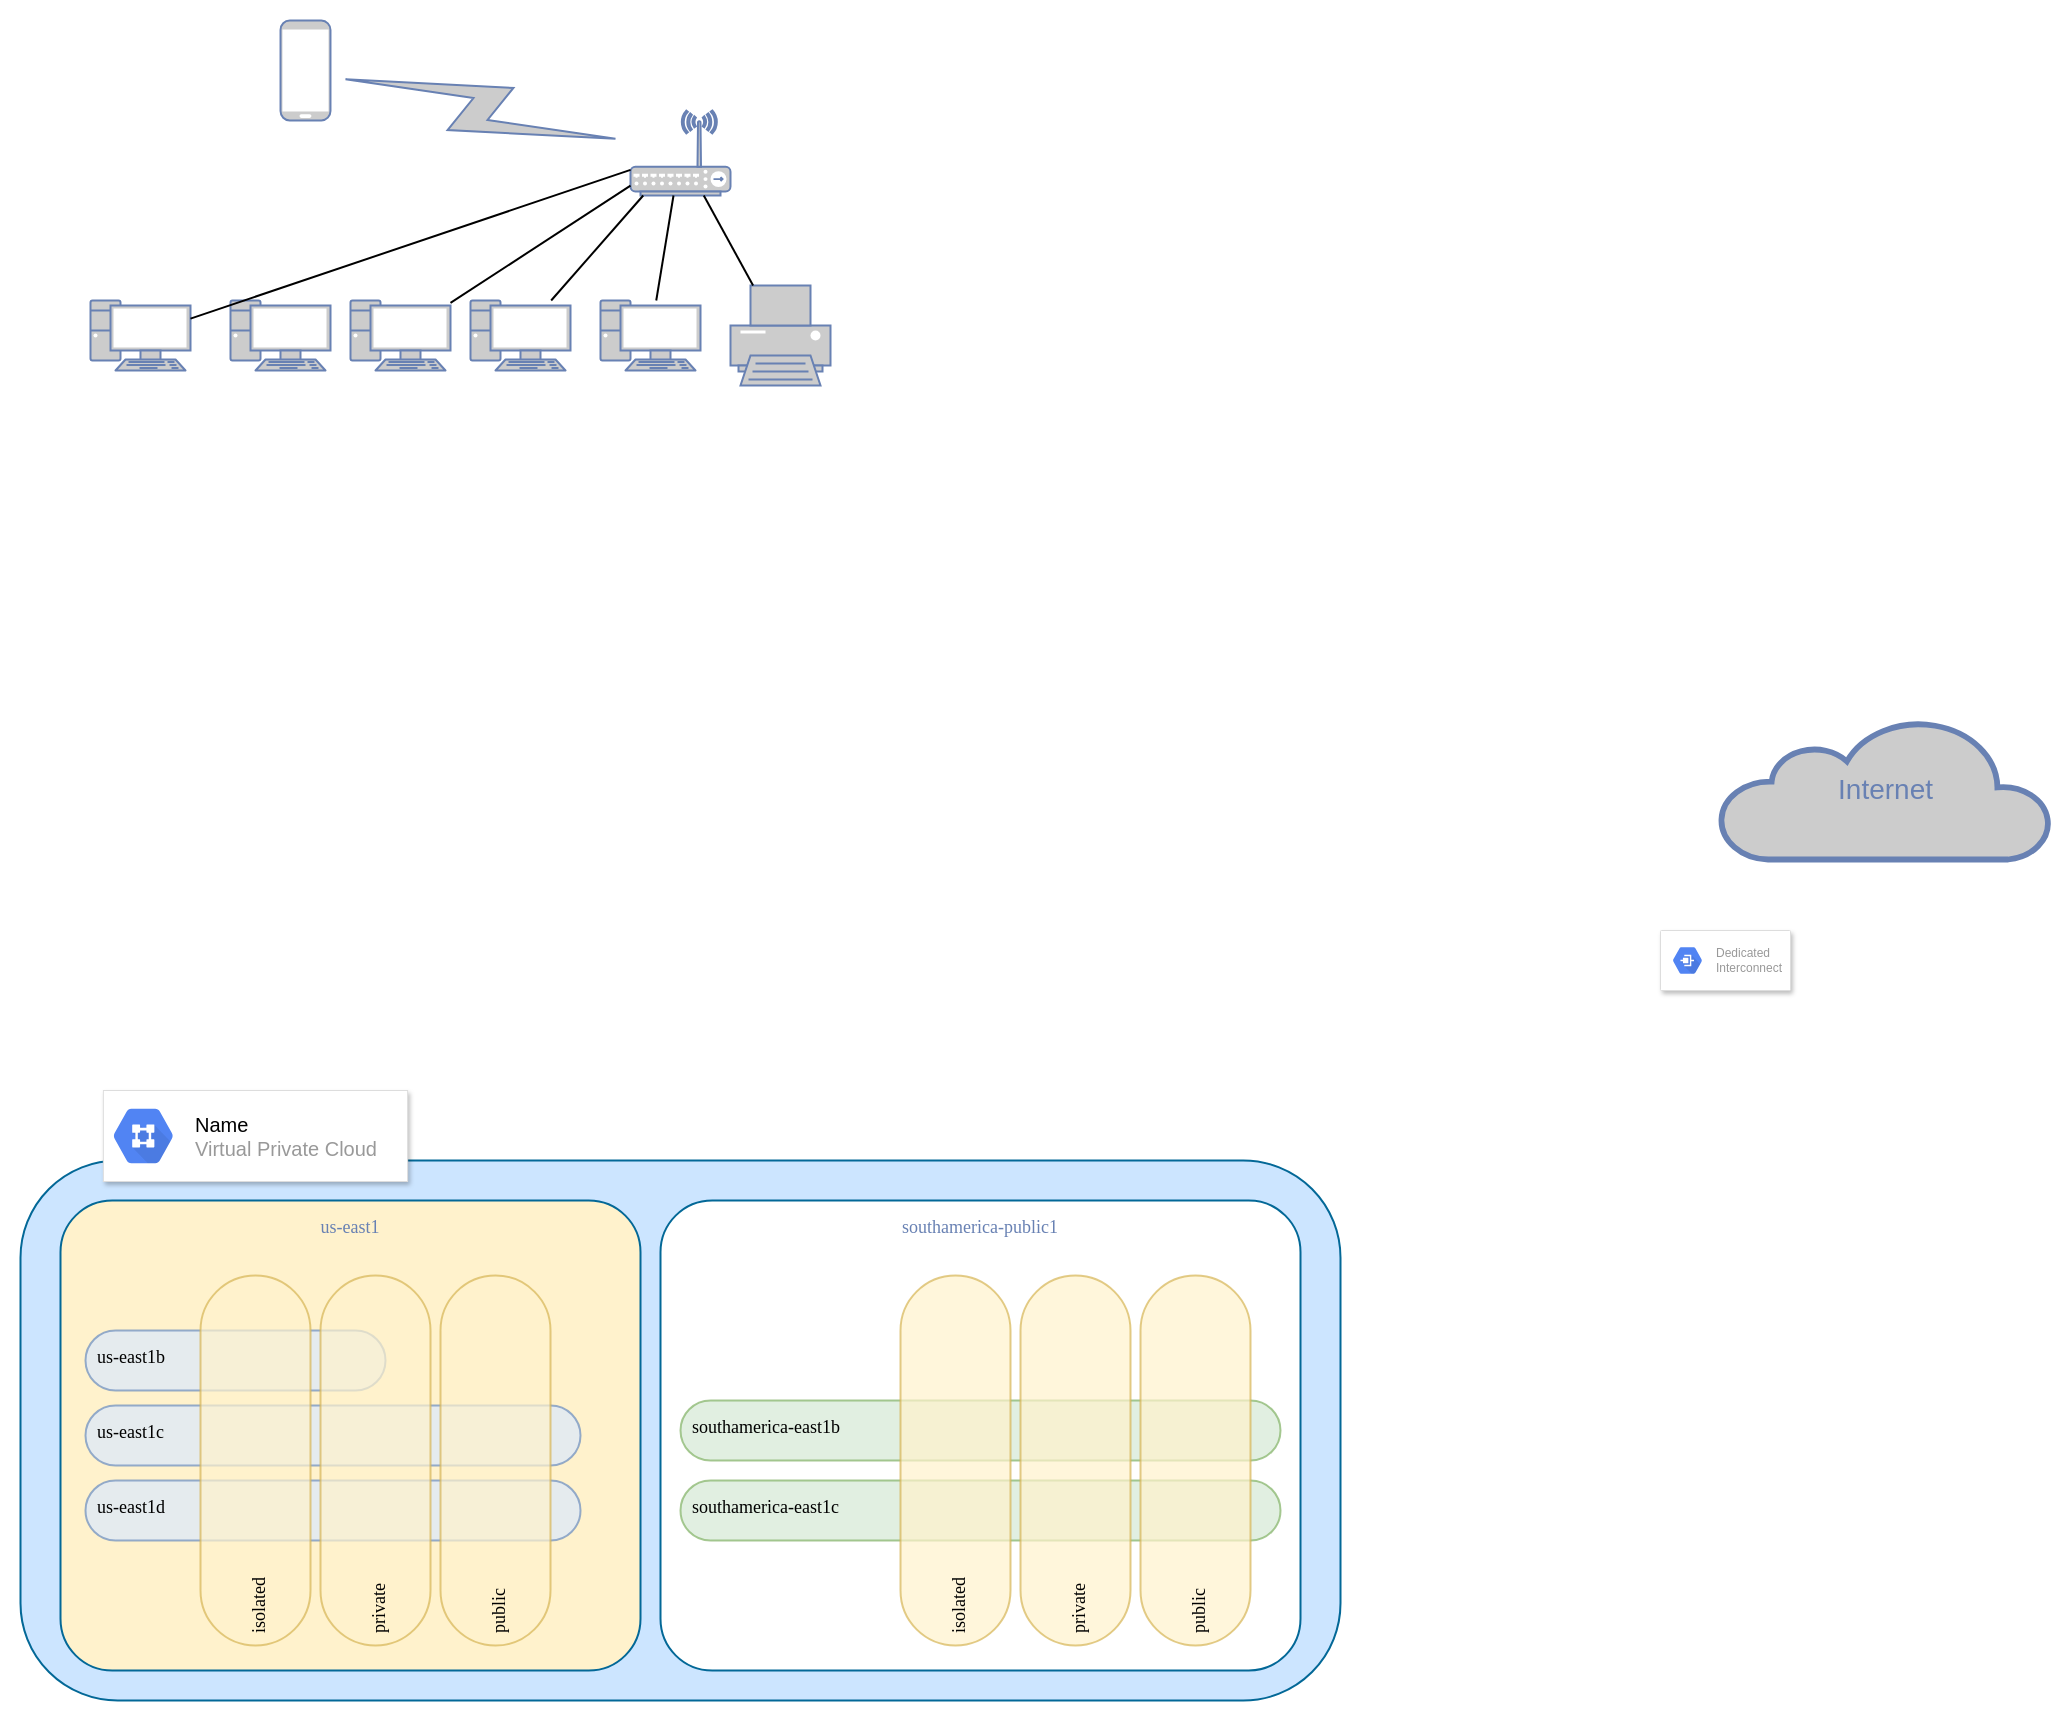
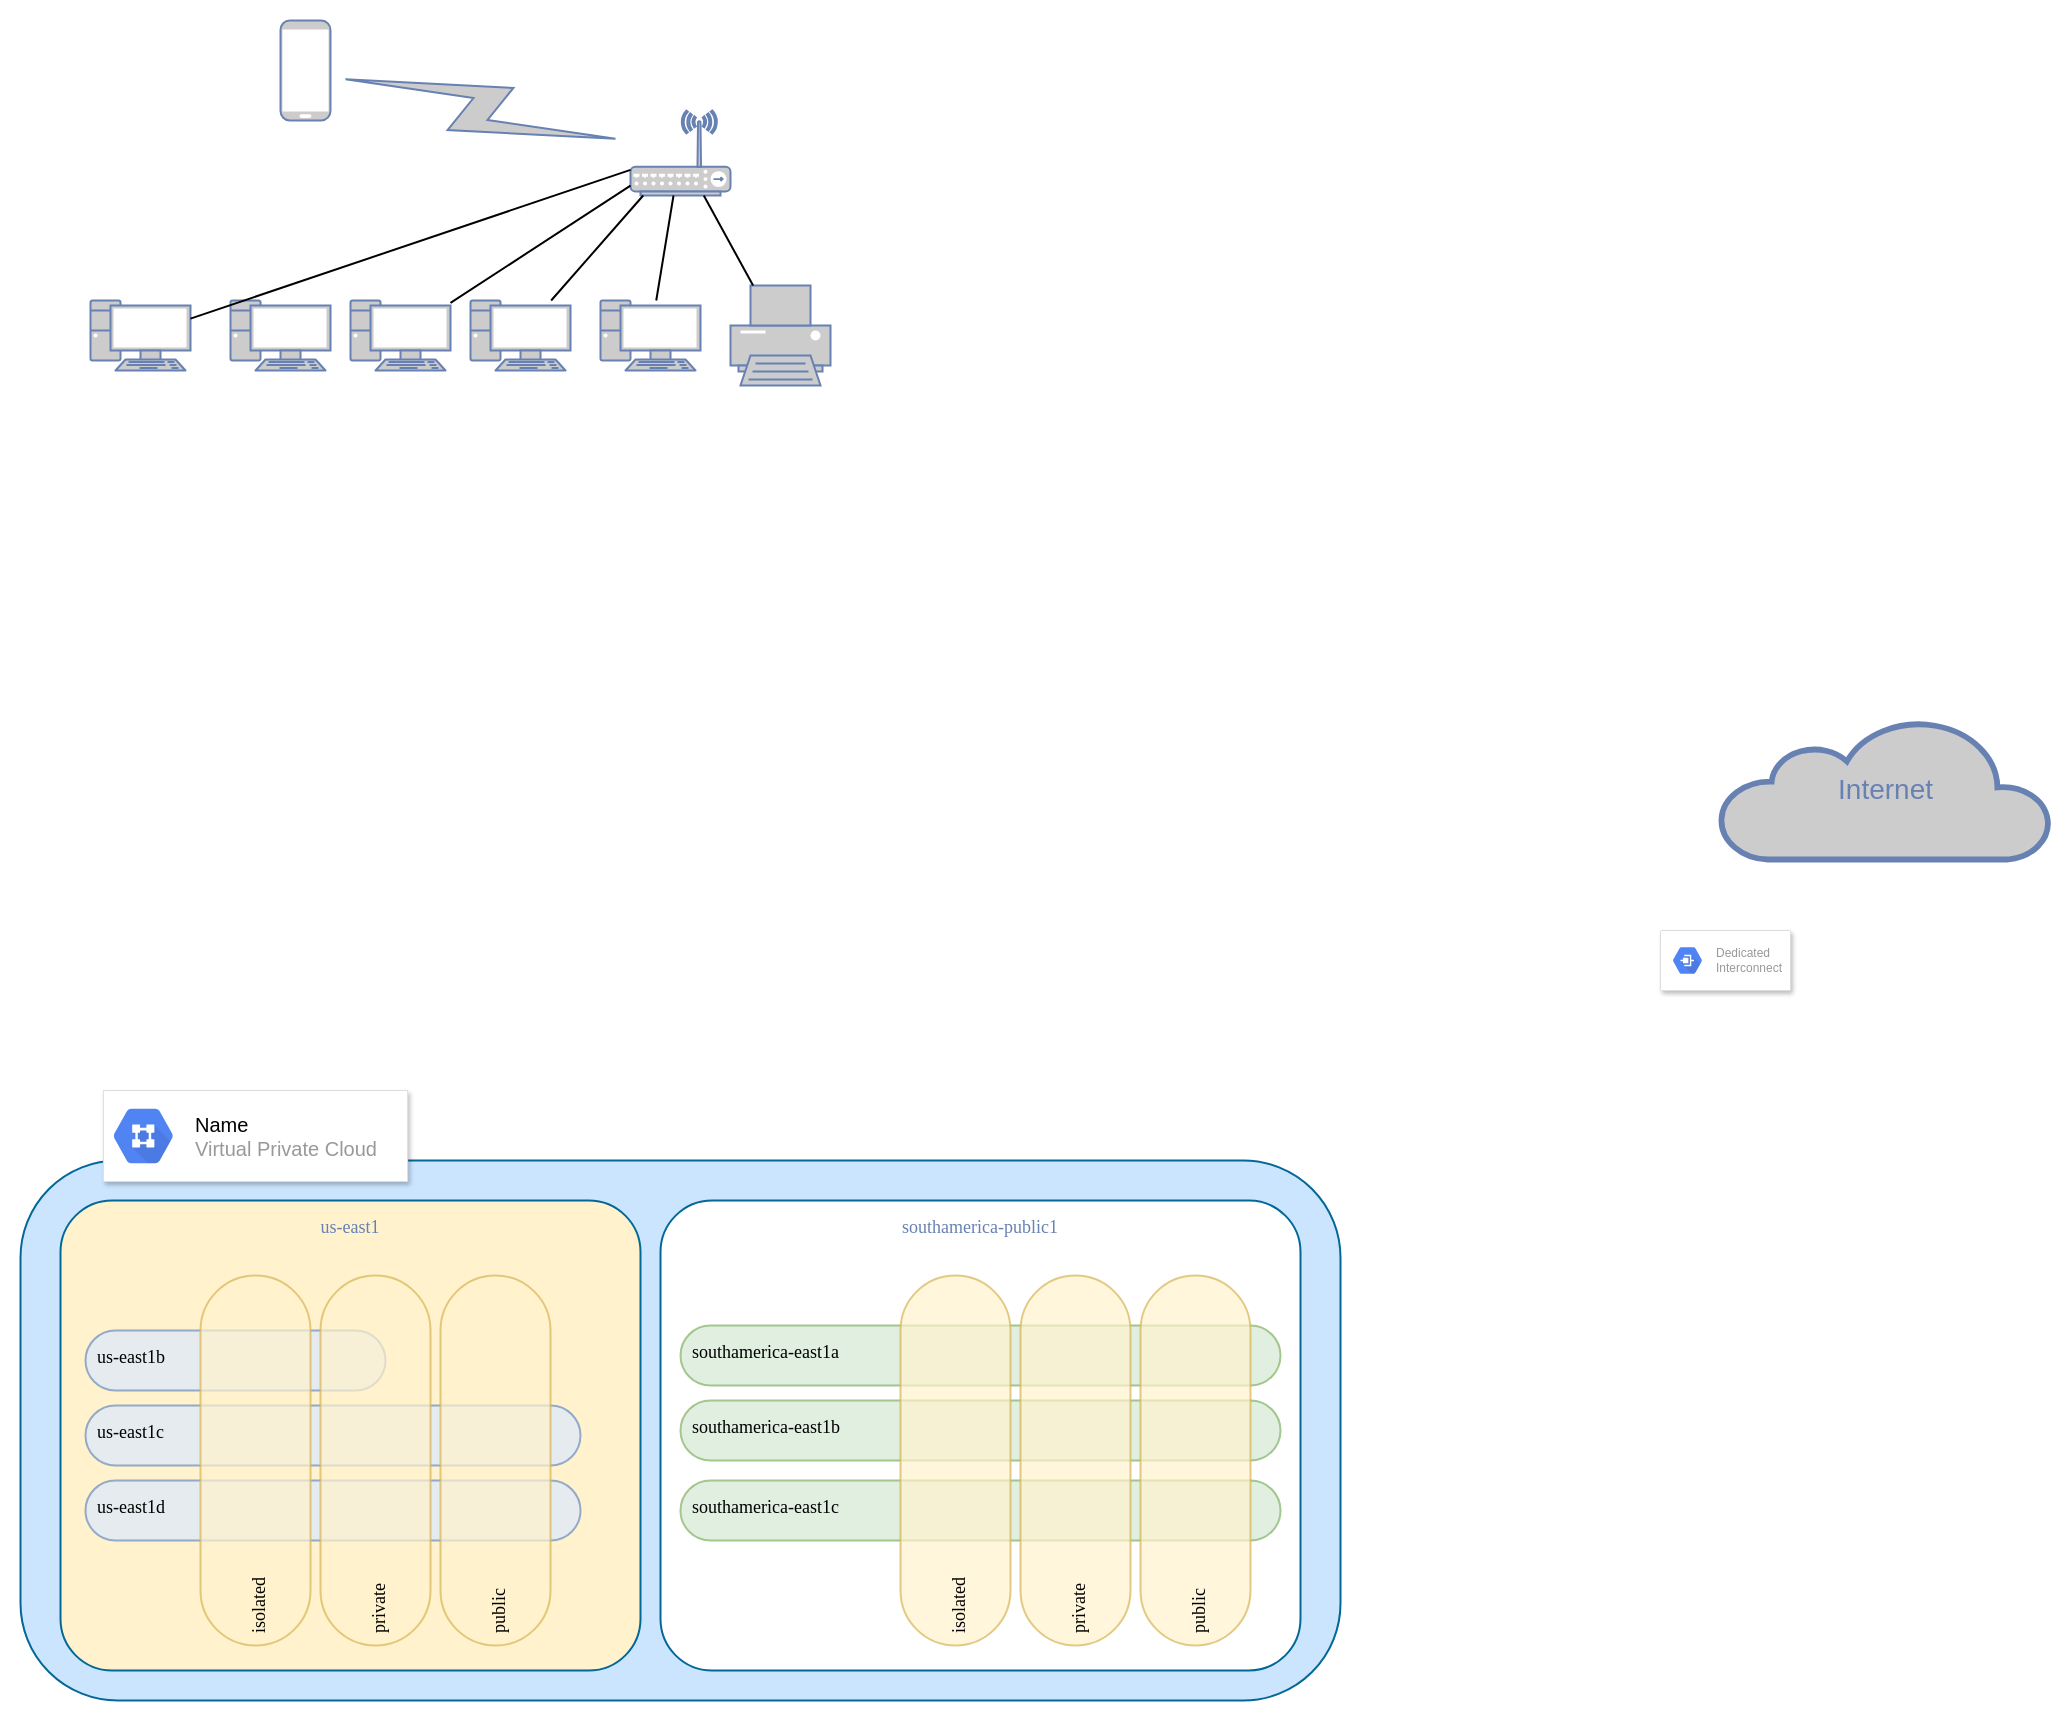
node "southamerica-east1a": added
